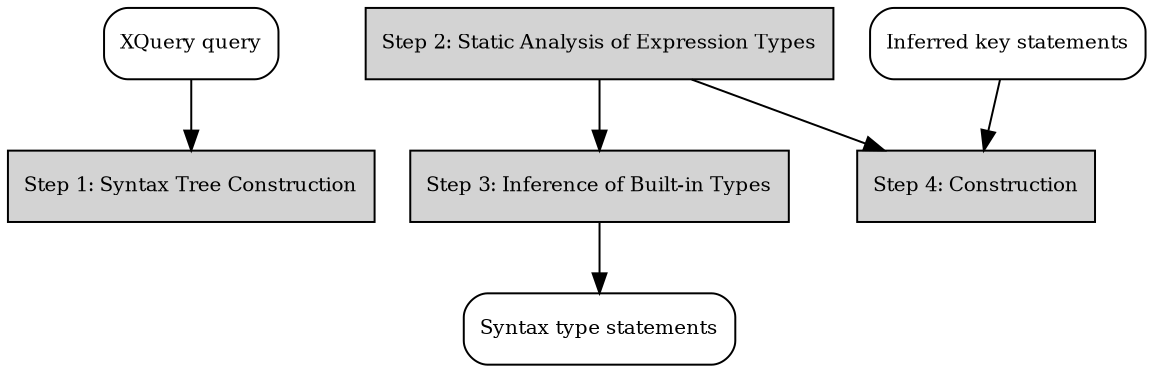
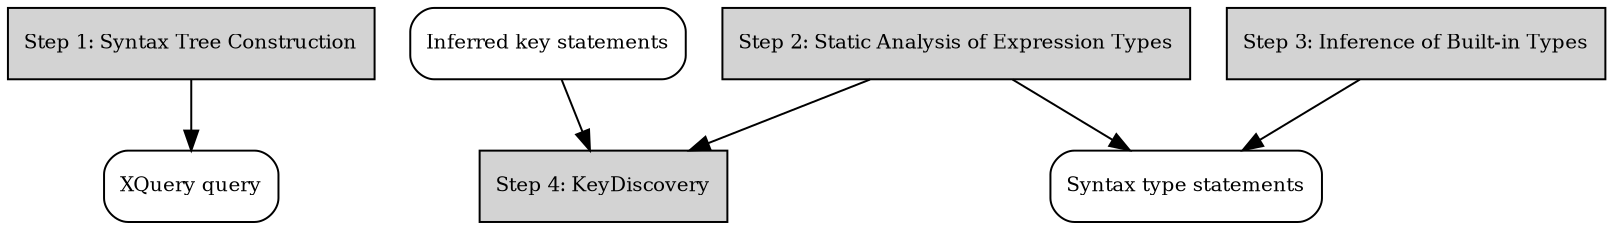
edge "XQuery query" -> "Step 1: Syntax Tree Construction": reversed
edge "Step 2: Static Analysis of Expression Types" -> "Step 3: Inference of Built-in Types": now "Step 2: Static Analysis of Expression Types" -> "Syntax type statements"
node "Step 4: Construction": label "Step 4: Construction" -> "Step 4: KeyDiscovery"
